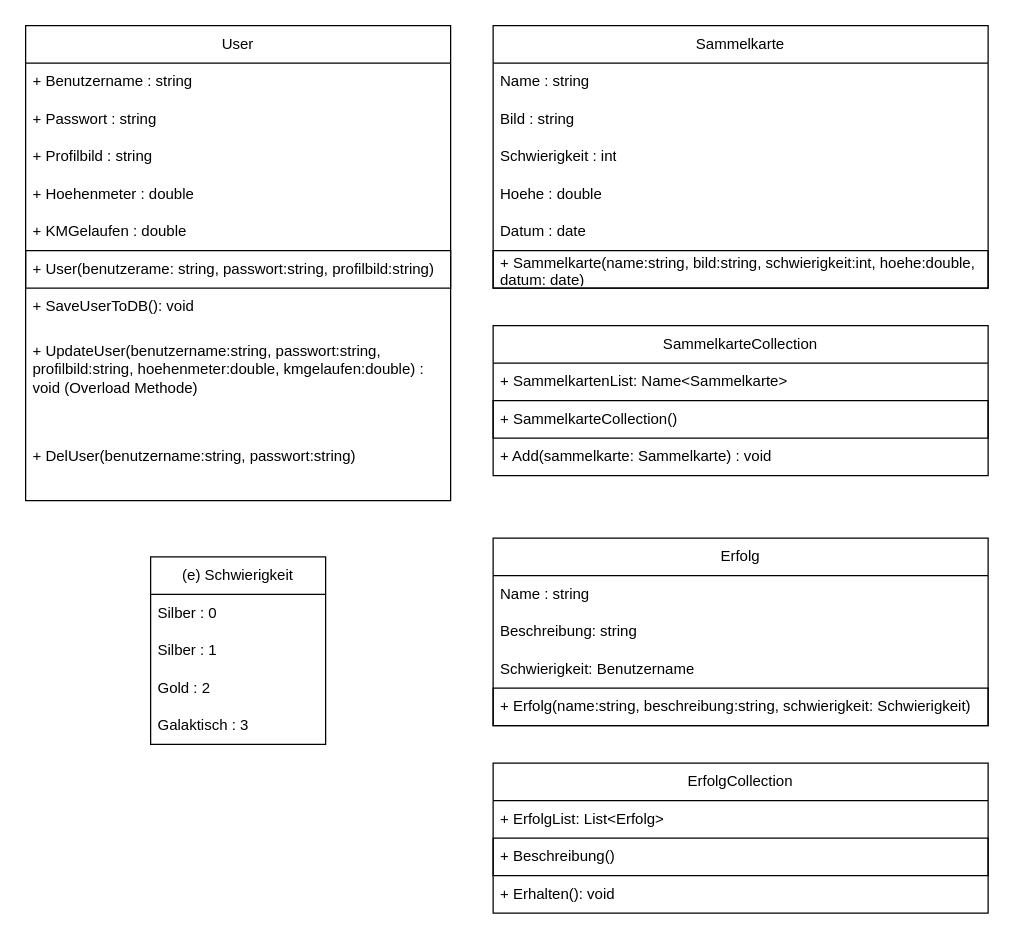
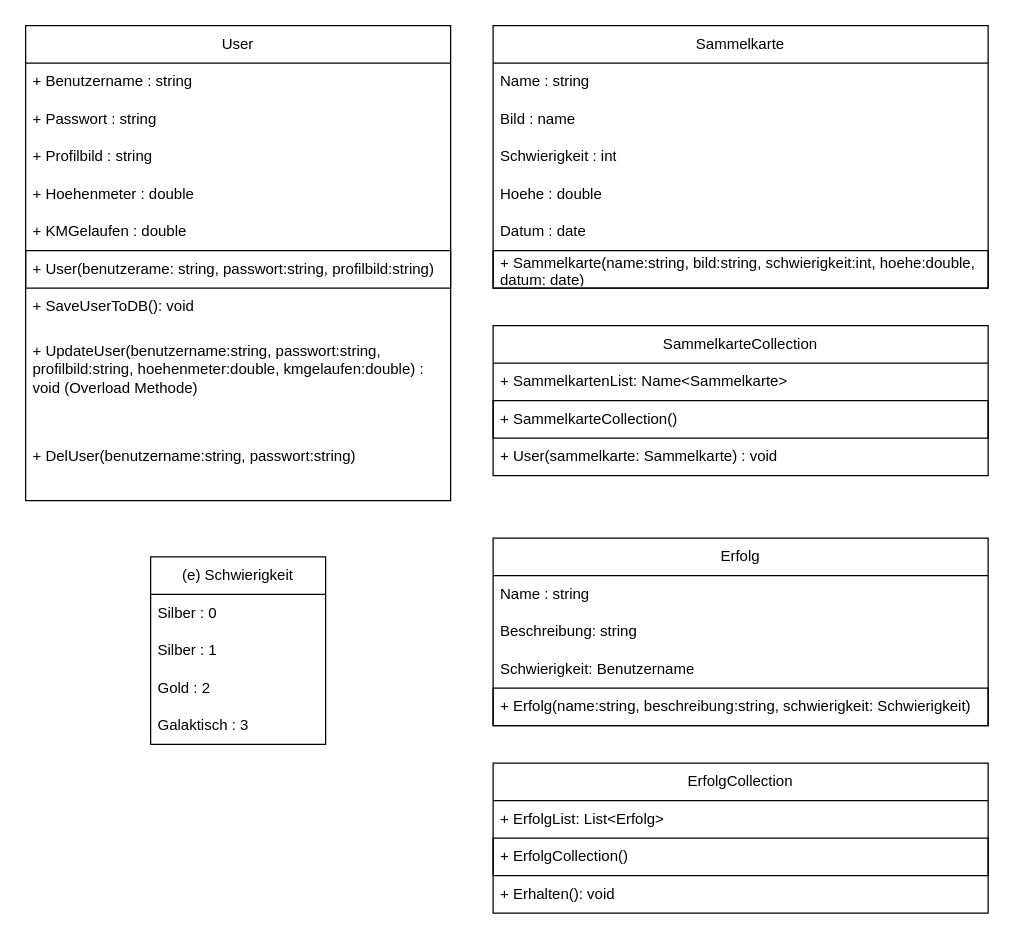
node "Bild : string": label "Bild : string" -> "Bild : name"
node "+ Add(sammelkarte: Sammelkarte) : void": label "+ Add(sammelkarte: Sammelkarte) : void" -> "+ User(sammelkarte: Sammelkarte) : void"
node "+ Beschreibung()": label "+ Beschreibung()" -> "+ ErfolgCollection()"
